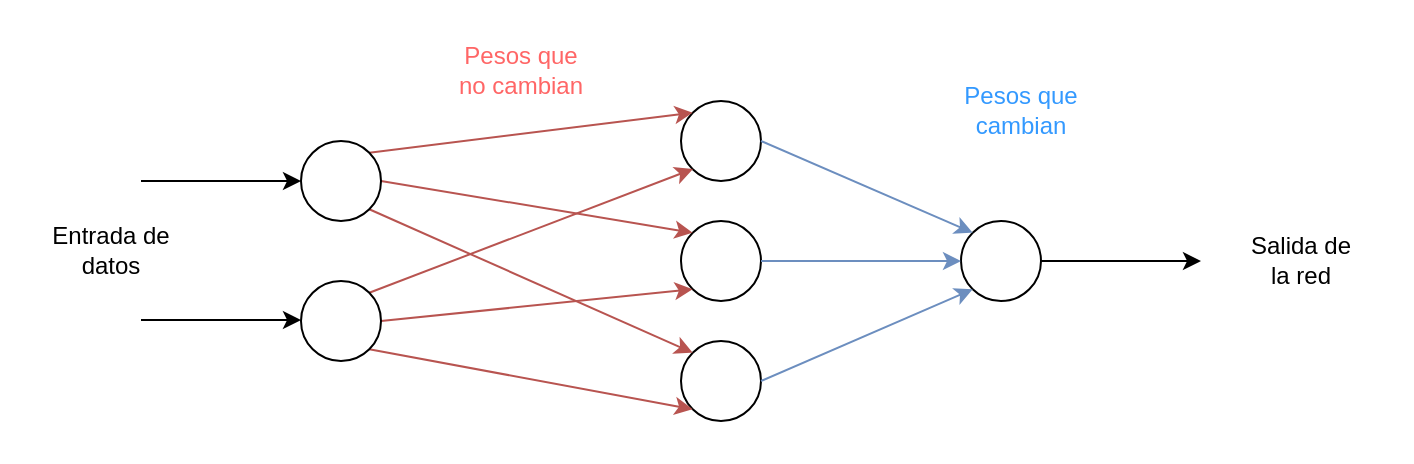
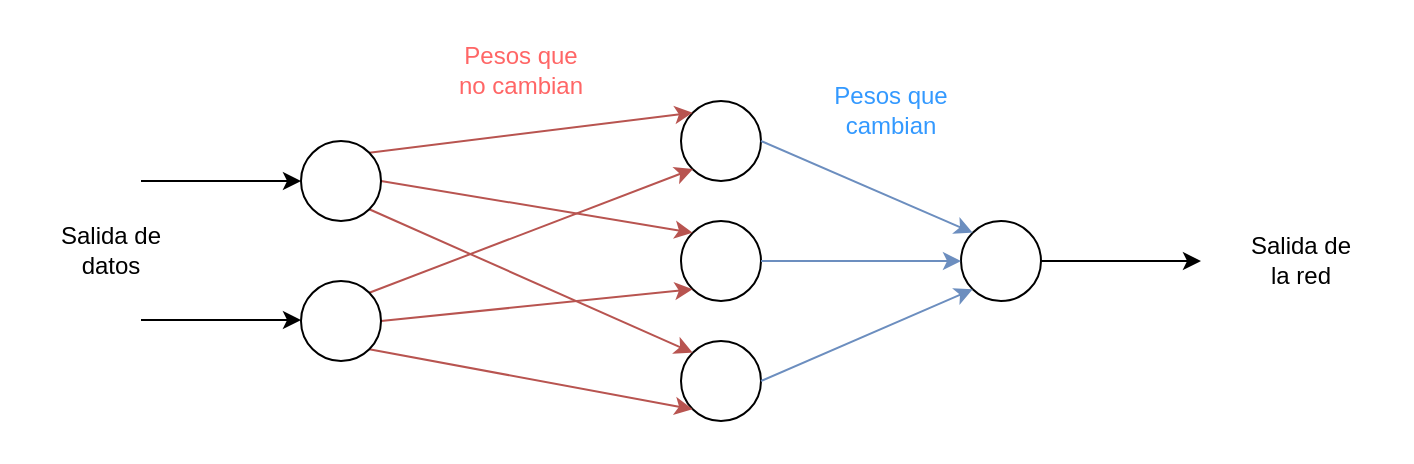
node "Pesos que cambian": moved (1021, 111) -> (891, 111)
node "Entrada de datos": label "Entrada de datos" -> "Salida de datos"
